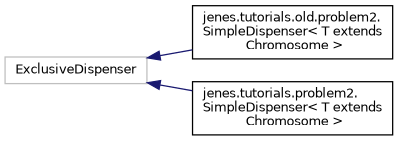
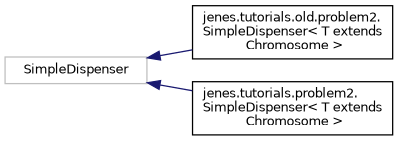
node "ExclusiveDispenser": label "ExclusiveDispenser" -> "SimpleDispenser"
